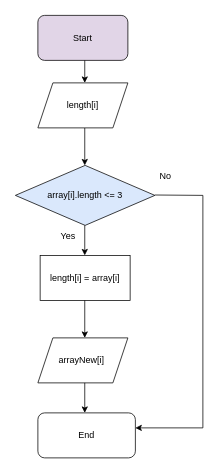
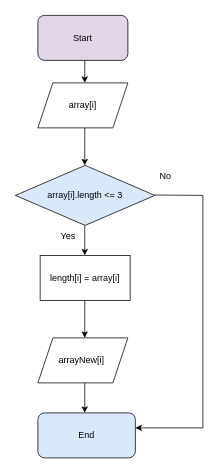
node "length[i]": label "length[i]" -> "array[i]"
node "End": fillcolor #ffffff -> #dae8fc
